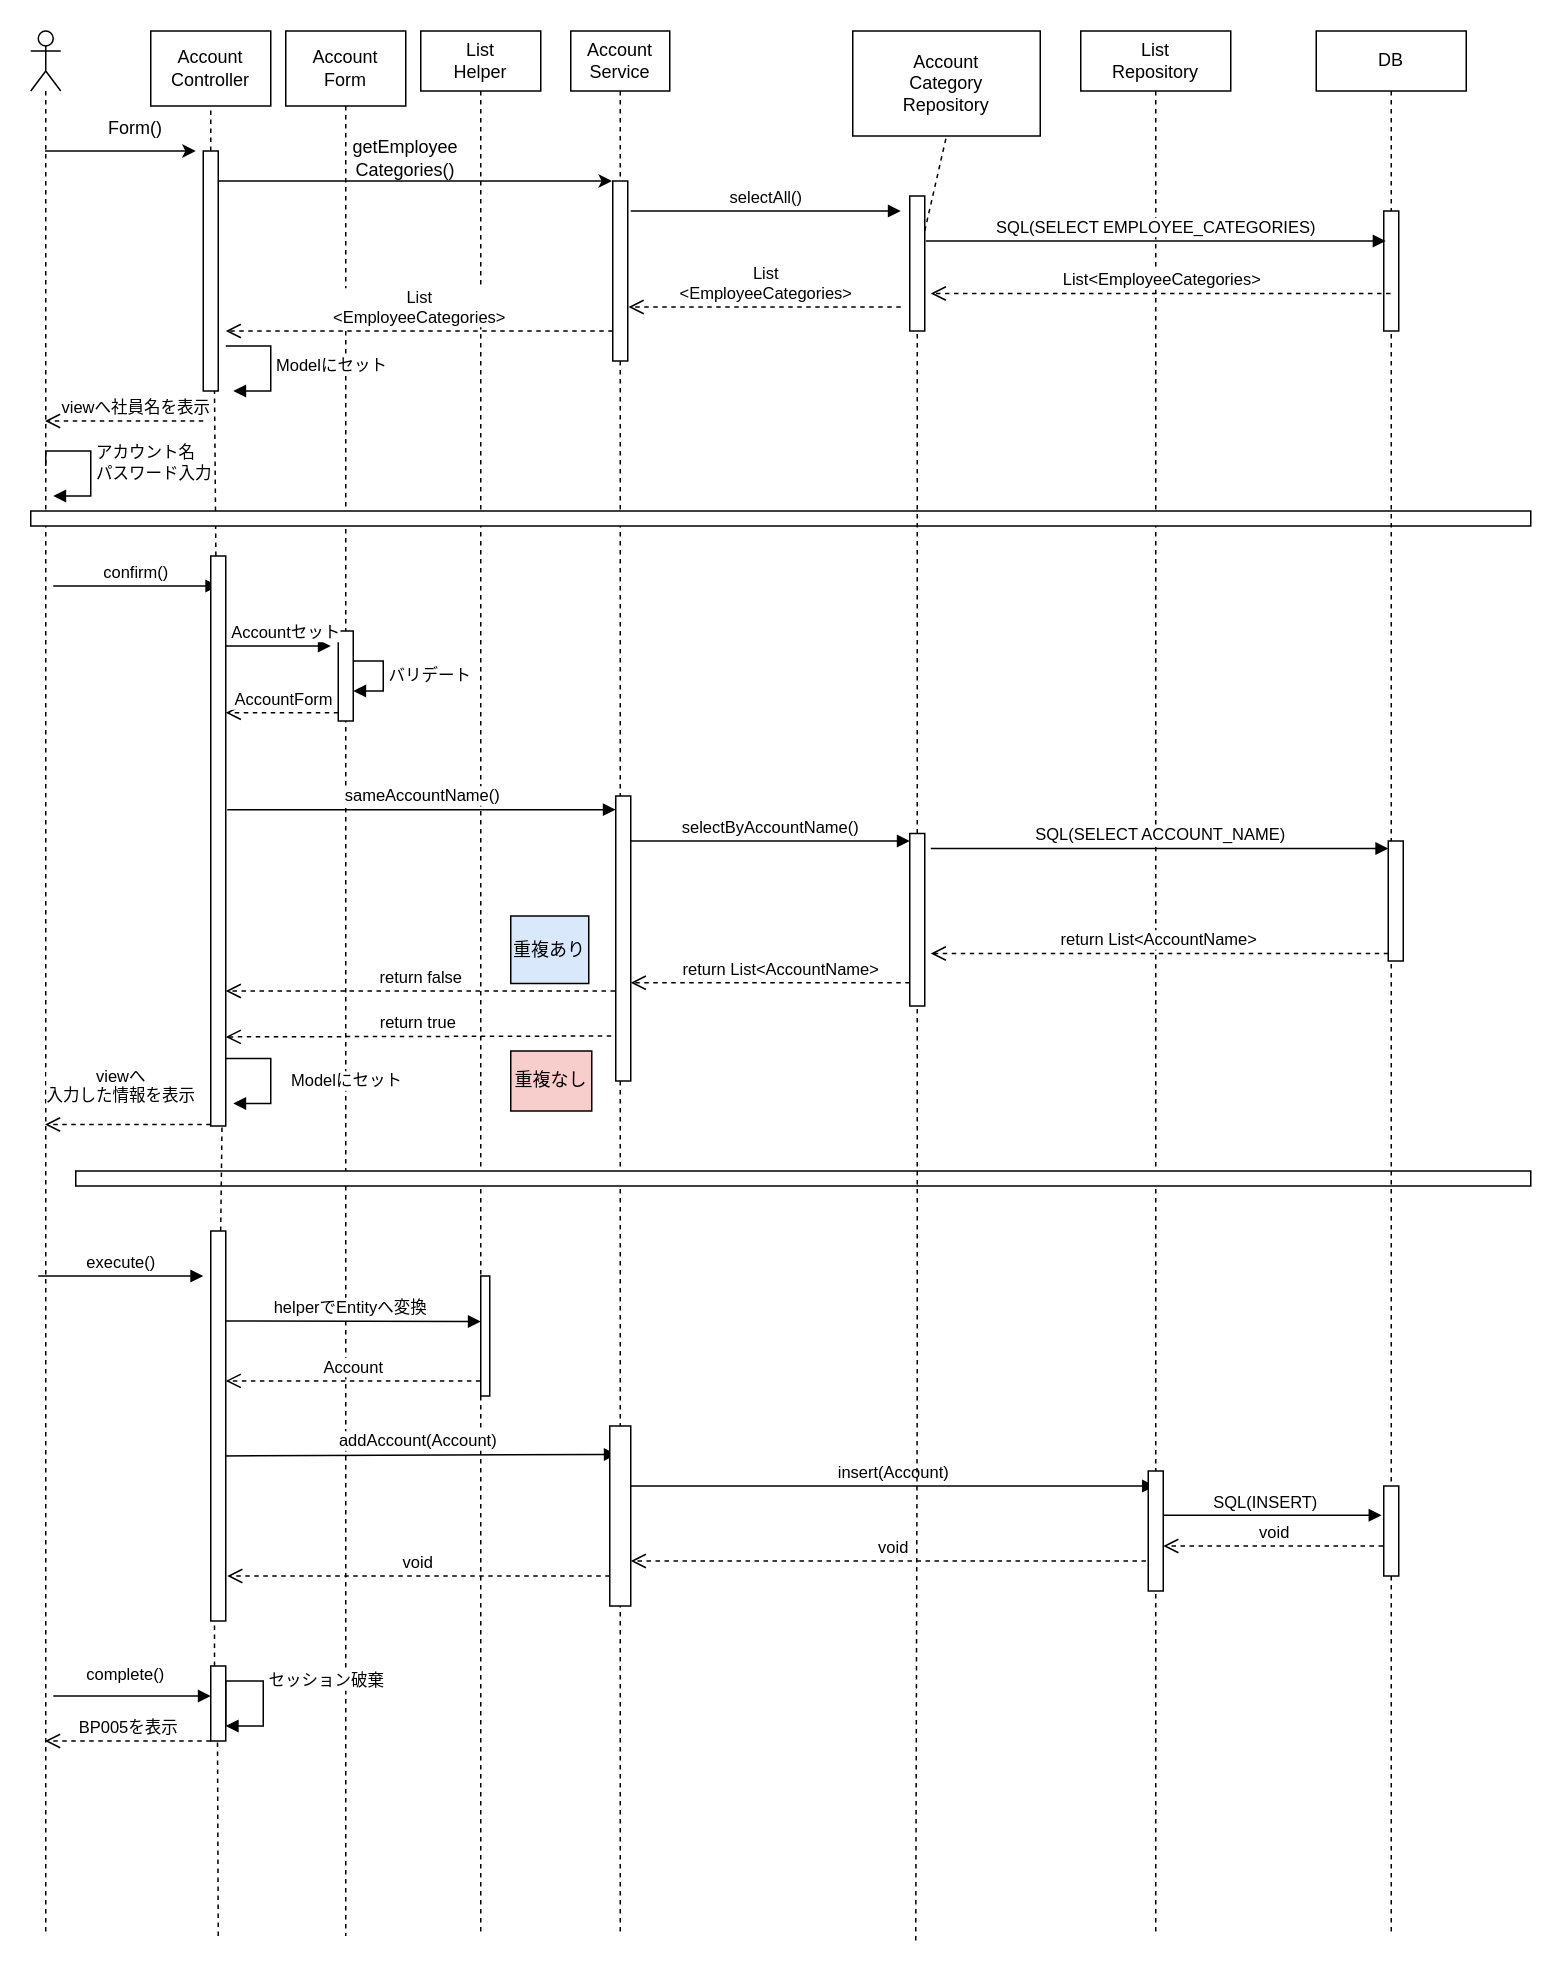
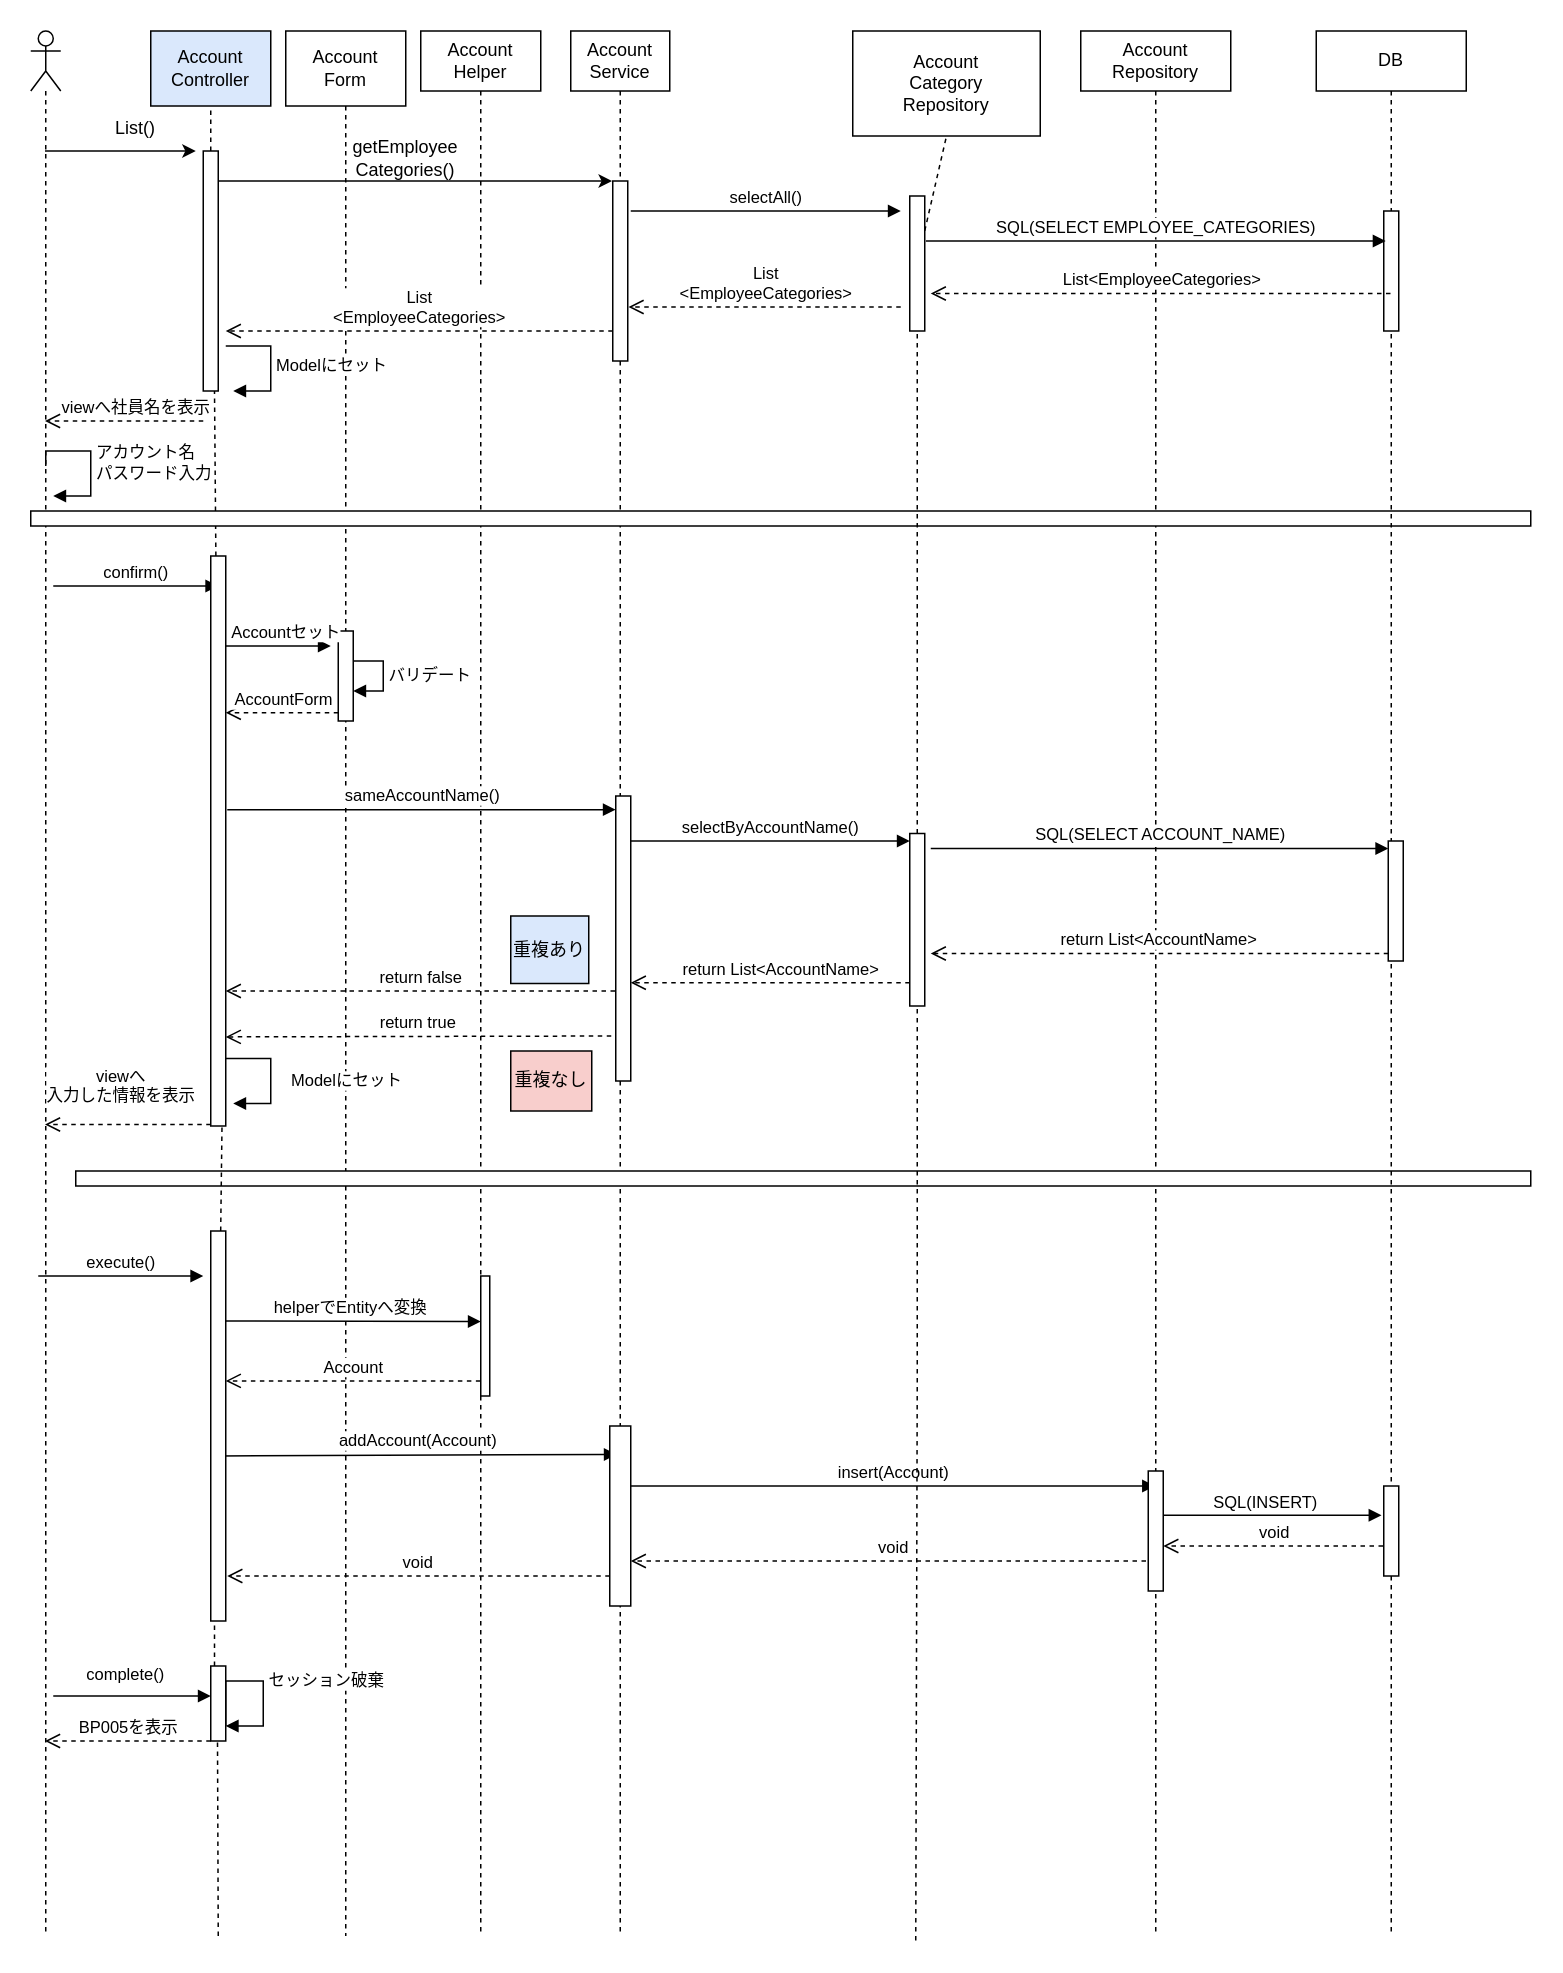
node "List Helper": label "List Helper" -> "Account Helper"
node "List Repository": label "List Repository" -> "Account Repository"
node "Account Controller": fillcolor #ffffff -> #dae8fc
node "Form()": label "Form()" -> "List()"
